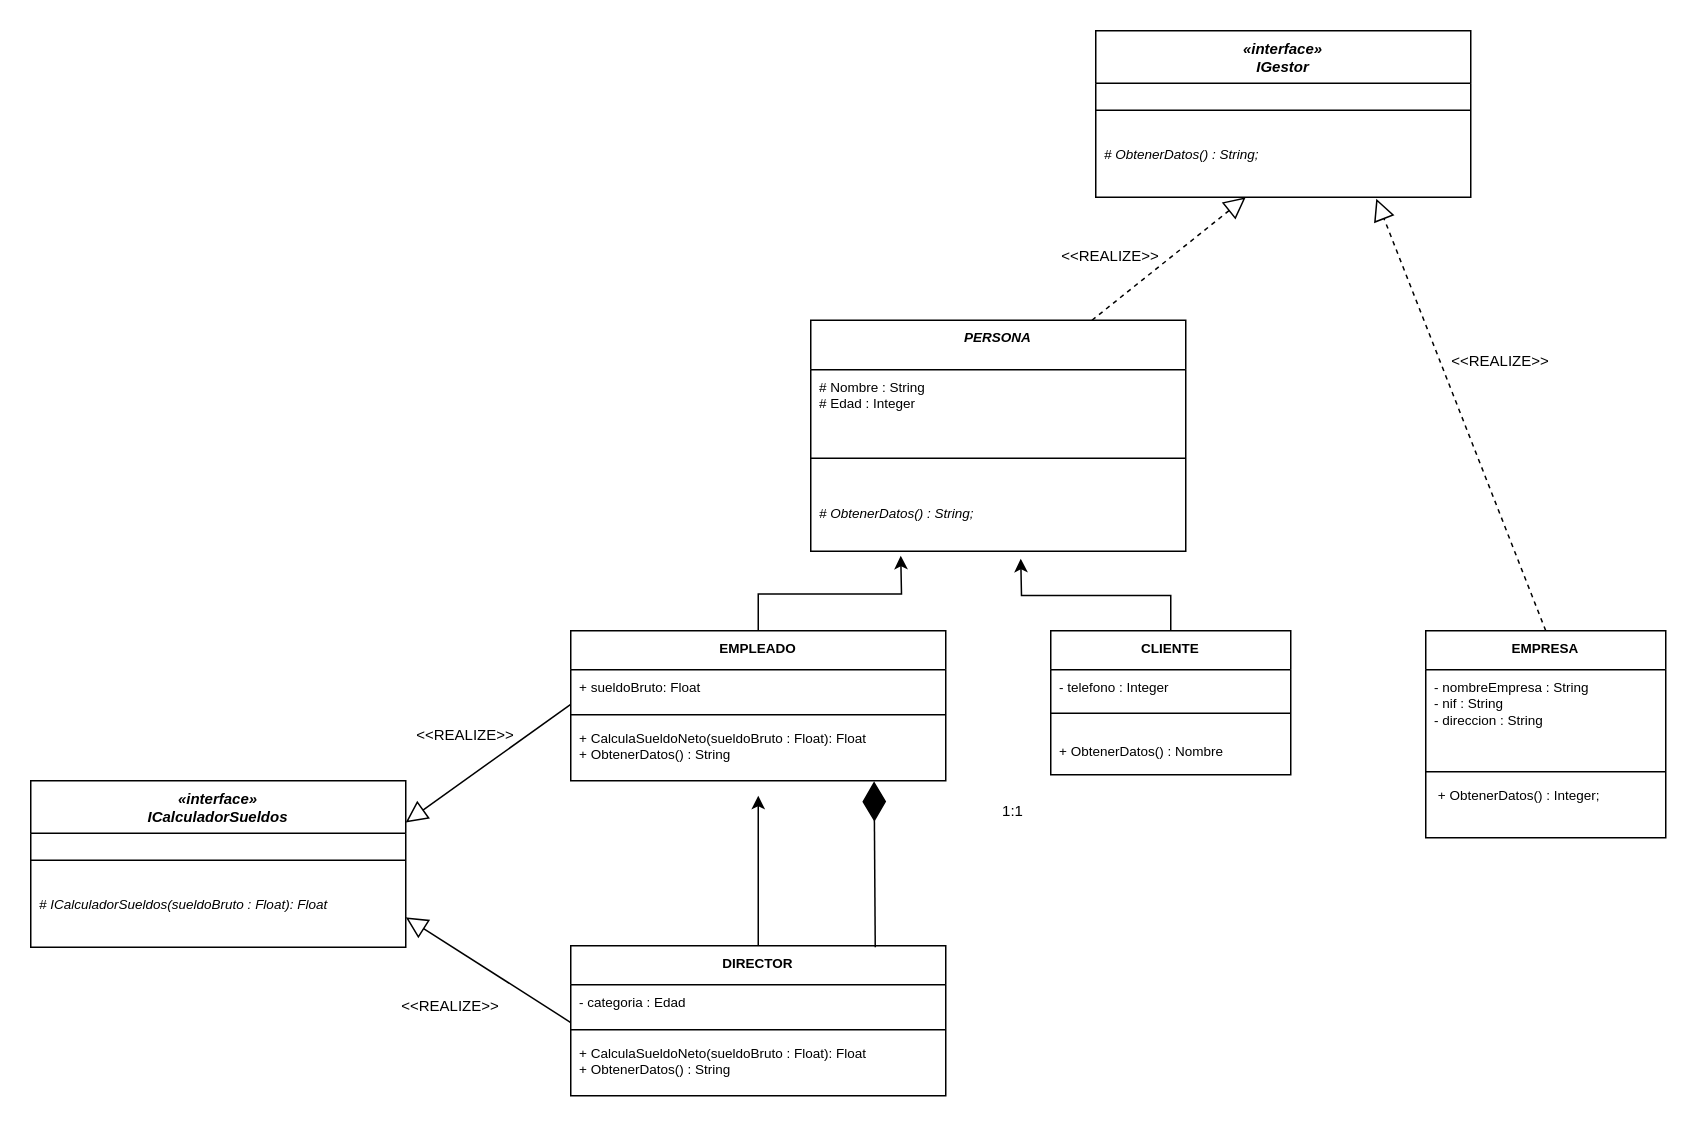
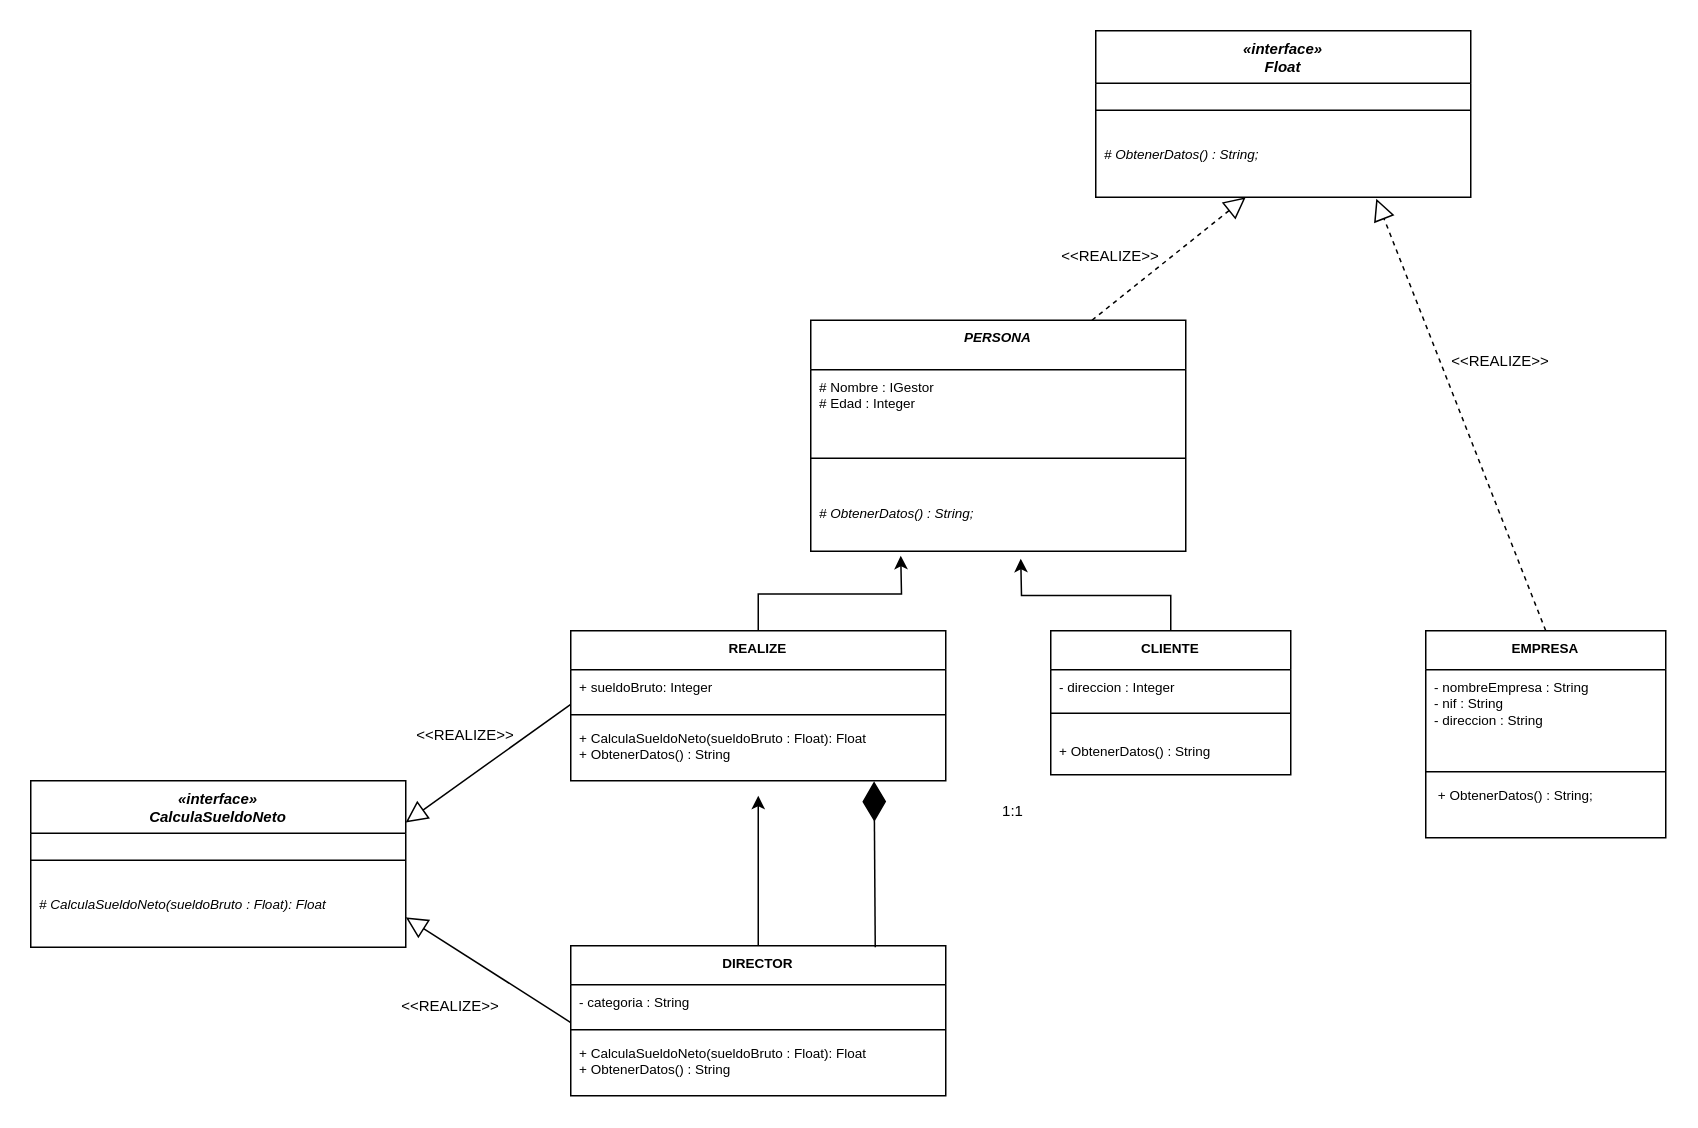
node "«interface» IGestor": label "«interface» IGestor" -> "«interface» Float"
node "# Nombre : String # Edad : Integer": label "# Nombre : String # Edad : Integer" -> "# Nombre : IGestor # Edad : Integer"
node "EMPLEADO": label "EMPLEADO" -> "REALIZE"
node "+ sueldoBruto: Float": label "+ sueldoBruto: Float" -> "+ sueldoBruto: Integer"
node "- telefono : Integer": label "- telefono : Integer" -> "- direccion : Integer"
node "+ ObtenerDatos() : Nombre": label "+ ObtenerDatos() : Nombre" -> "+ ObtenerDatos() : String"
node "+ ObtenerDatos() : Integer;": label "+ ObtenerDatos() : Integer;" -> "+ ObtenerDatos() : String;"
node "«interface» ICalculadorSueldos": label "«interface» ICalculadorSueldos" -> "«interface» CalculaSueldoNeto"
node "# ICalculadorSueldos(sueldoBruto : Float): Float": label "# ICalculadorSueldos(sueldoBruto : Float): Float" -> "# CalculaSueldoNeto(sueldoBruto : Float): Float"
node "- categoria : Edad": label "- categoria : Edad" -> "- categoria : String"
